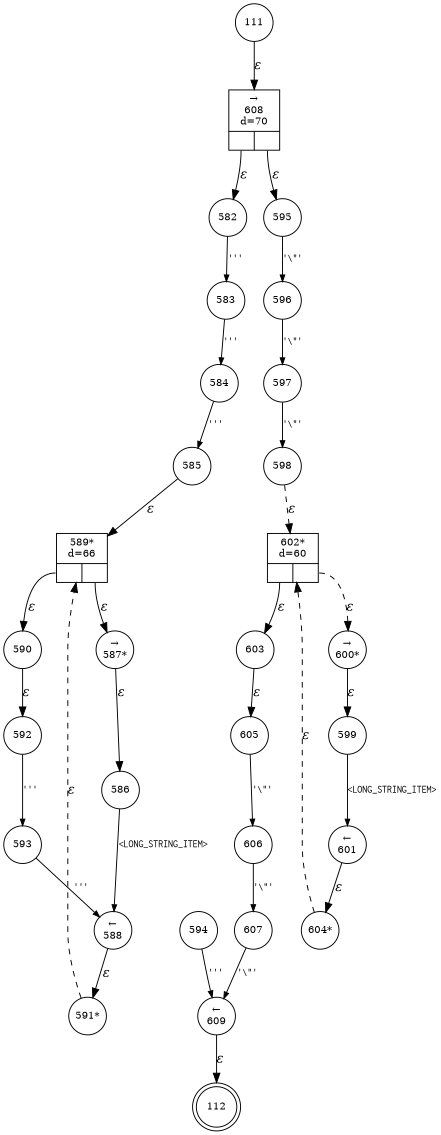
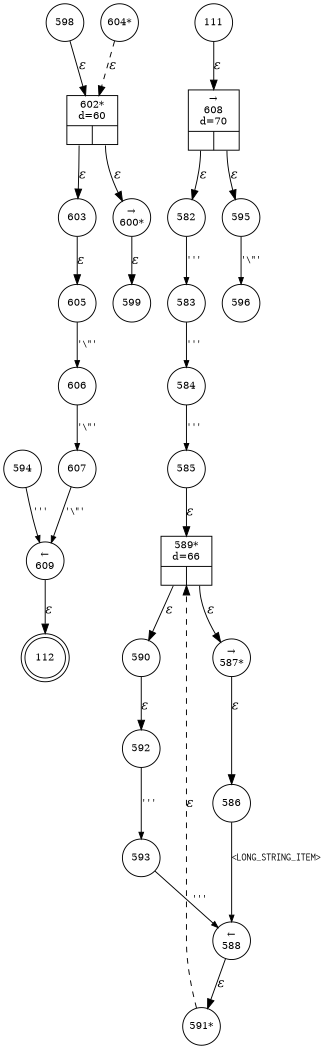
node "597": removed
edge "598" -> "602*": style dashed -> solid
edge "602*" -> "→ 600*": style dashed -> solid
node "← 601": removed
